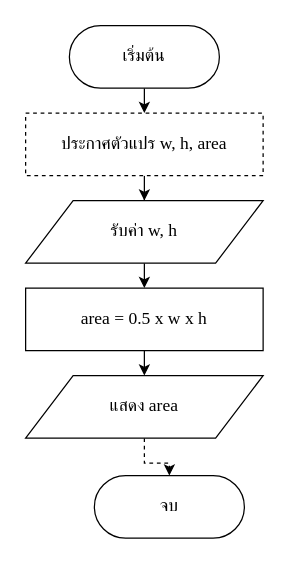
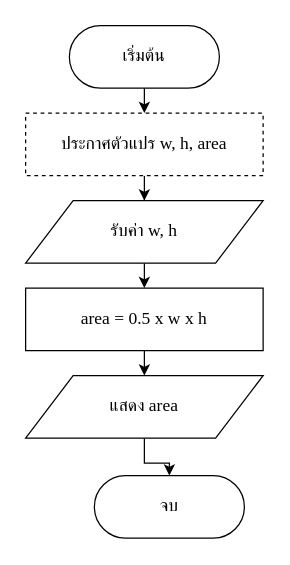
edge "แสดง area" -> "จบ": style dashed -> solid
